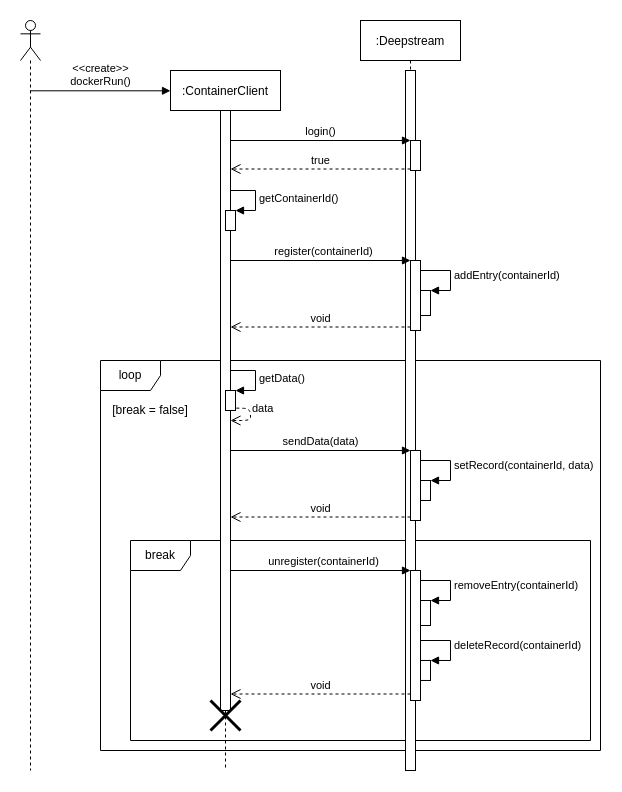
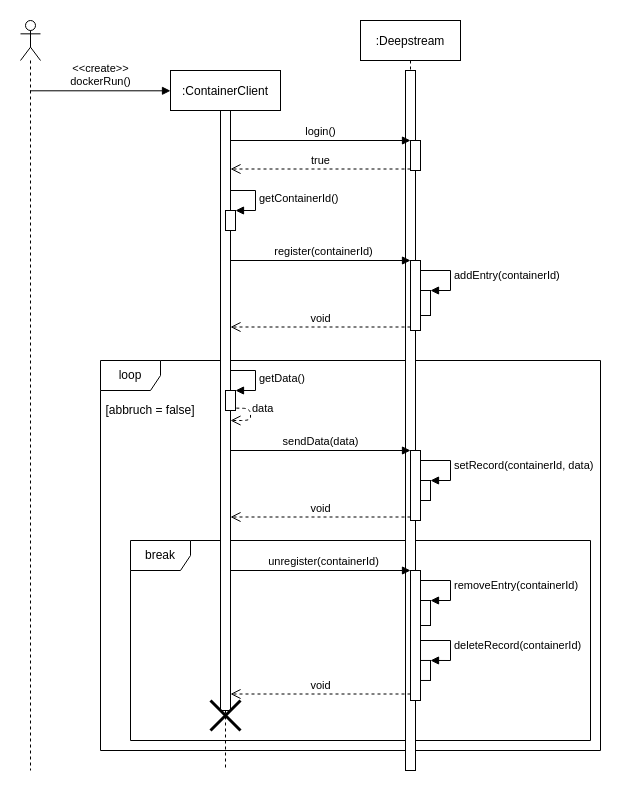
node "[break = false]": label "[break = false]" -> "[abbruch = false]"
